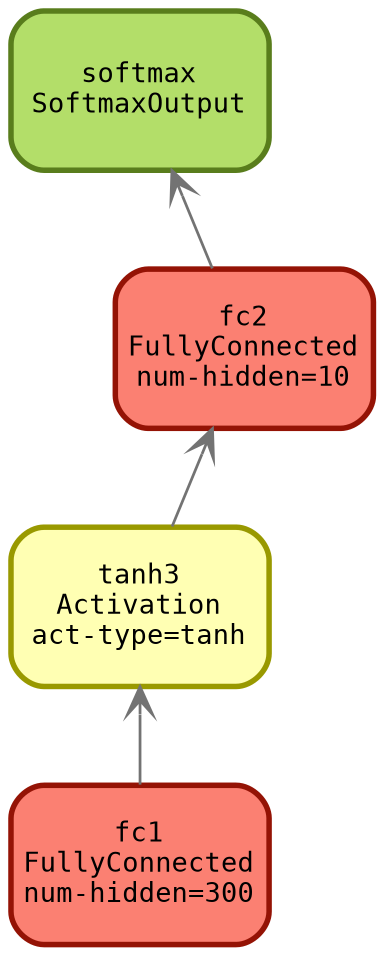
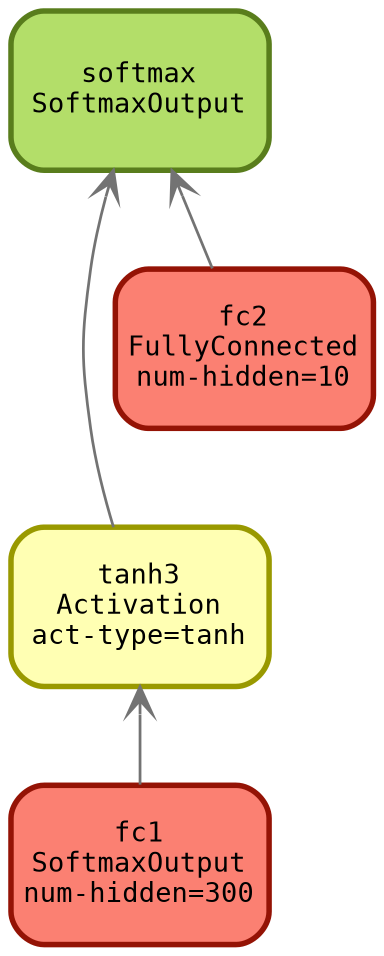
edge "tanh3 Activation act-type=tanh" -> "fc2 FullyConnected num-hidden=10": now "tanh3 Activation act-type=tanh" -> "softmax SoftmaxOutput"
node "fc1 FullyConnected num-hidden=300": label "fc1 FullyConnected num-hidden=300" -> "fc1 SoftmaxOutput num-hidden=300"
